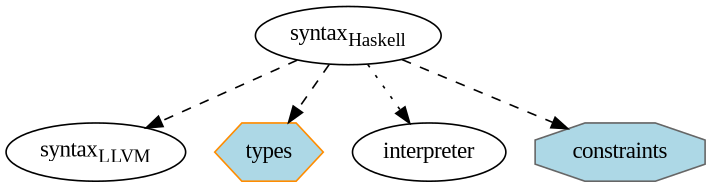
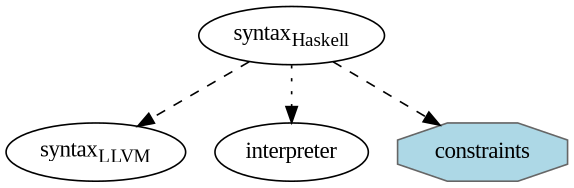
node "types": removed
